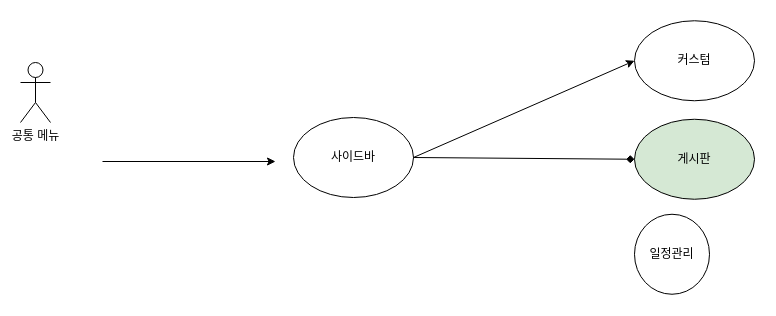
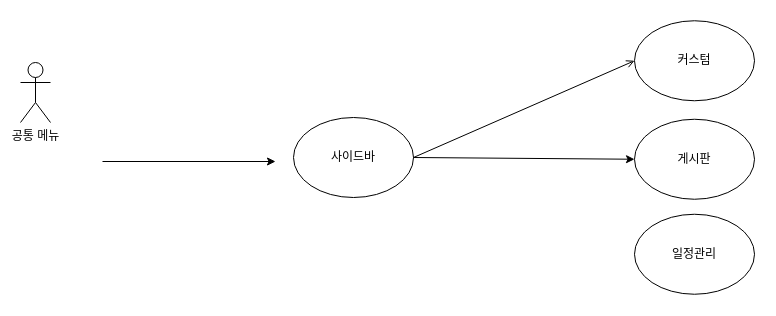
edge "사이드바" -> "커스텀": arrowhead classic -> open
edge "사이드바" -> "게시판": arrowhead diamond -> classic
node "게시판": fillcolor #d5e8d4 -> #ffffff
node "일정관리": size 75x80 -> 120x80
